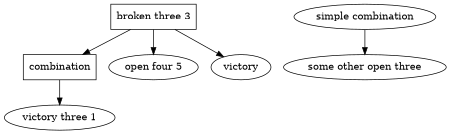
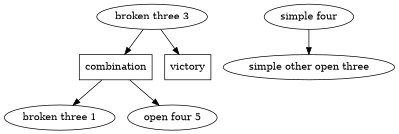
node "broken three 3": shape box -> ellipse
node "simple combination": label "simple combination" -> "simple four"
edge "broken three 3" -> "open four 5": now "combination" -> "open four 5"
node "victory": shape ellipse -> box
node "some other open three": label "some other open three" -> "simple other open three"
node "victory three 1": label "victory three 1" -> "broken three 1"
